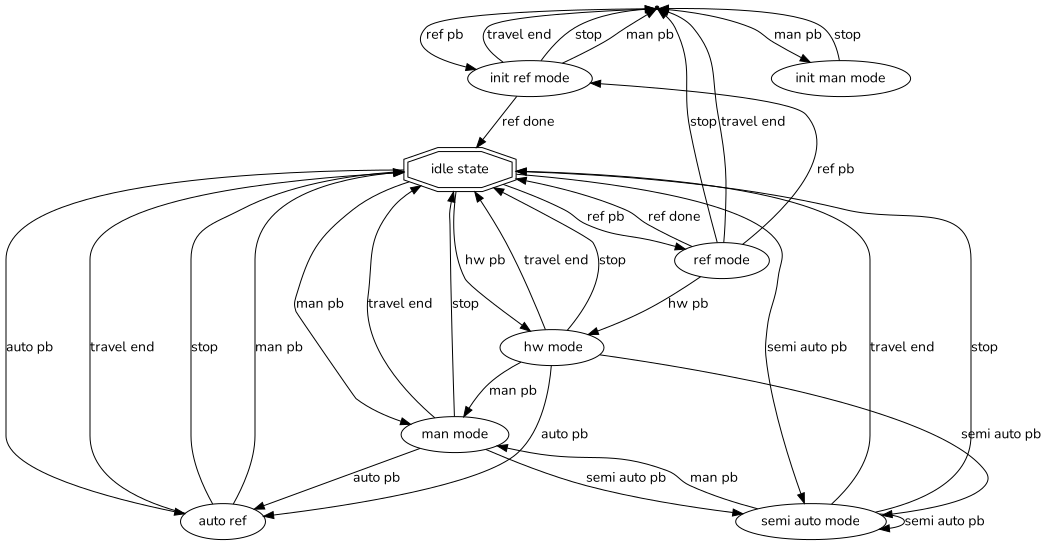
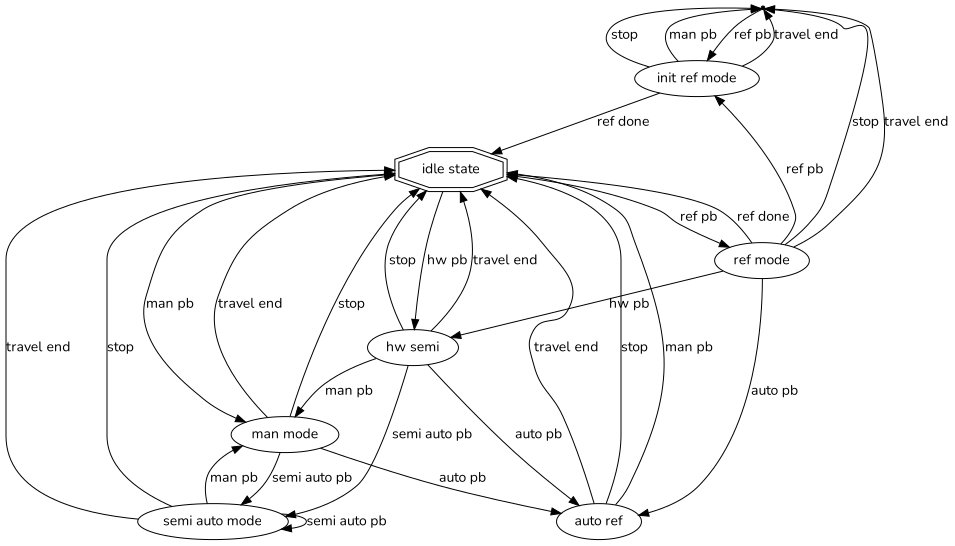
node "init man mode": removed
edge "idle state" -> "auto ref": now "ref mode" -> "auto ref"
edge "idle state" -> "semi auto mode": removed, label "semi auto pb"
node "hw mode": label "hw mode" -> "hw semi"
